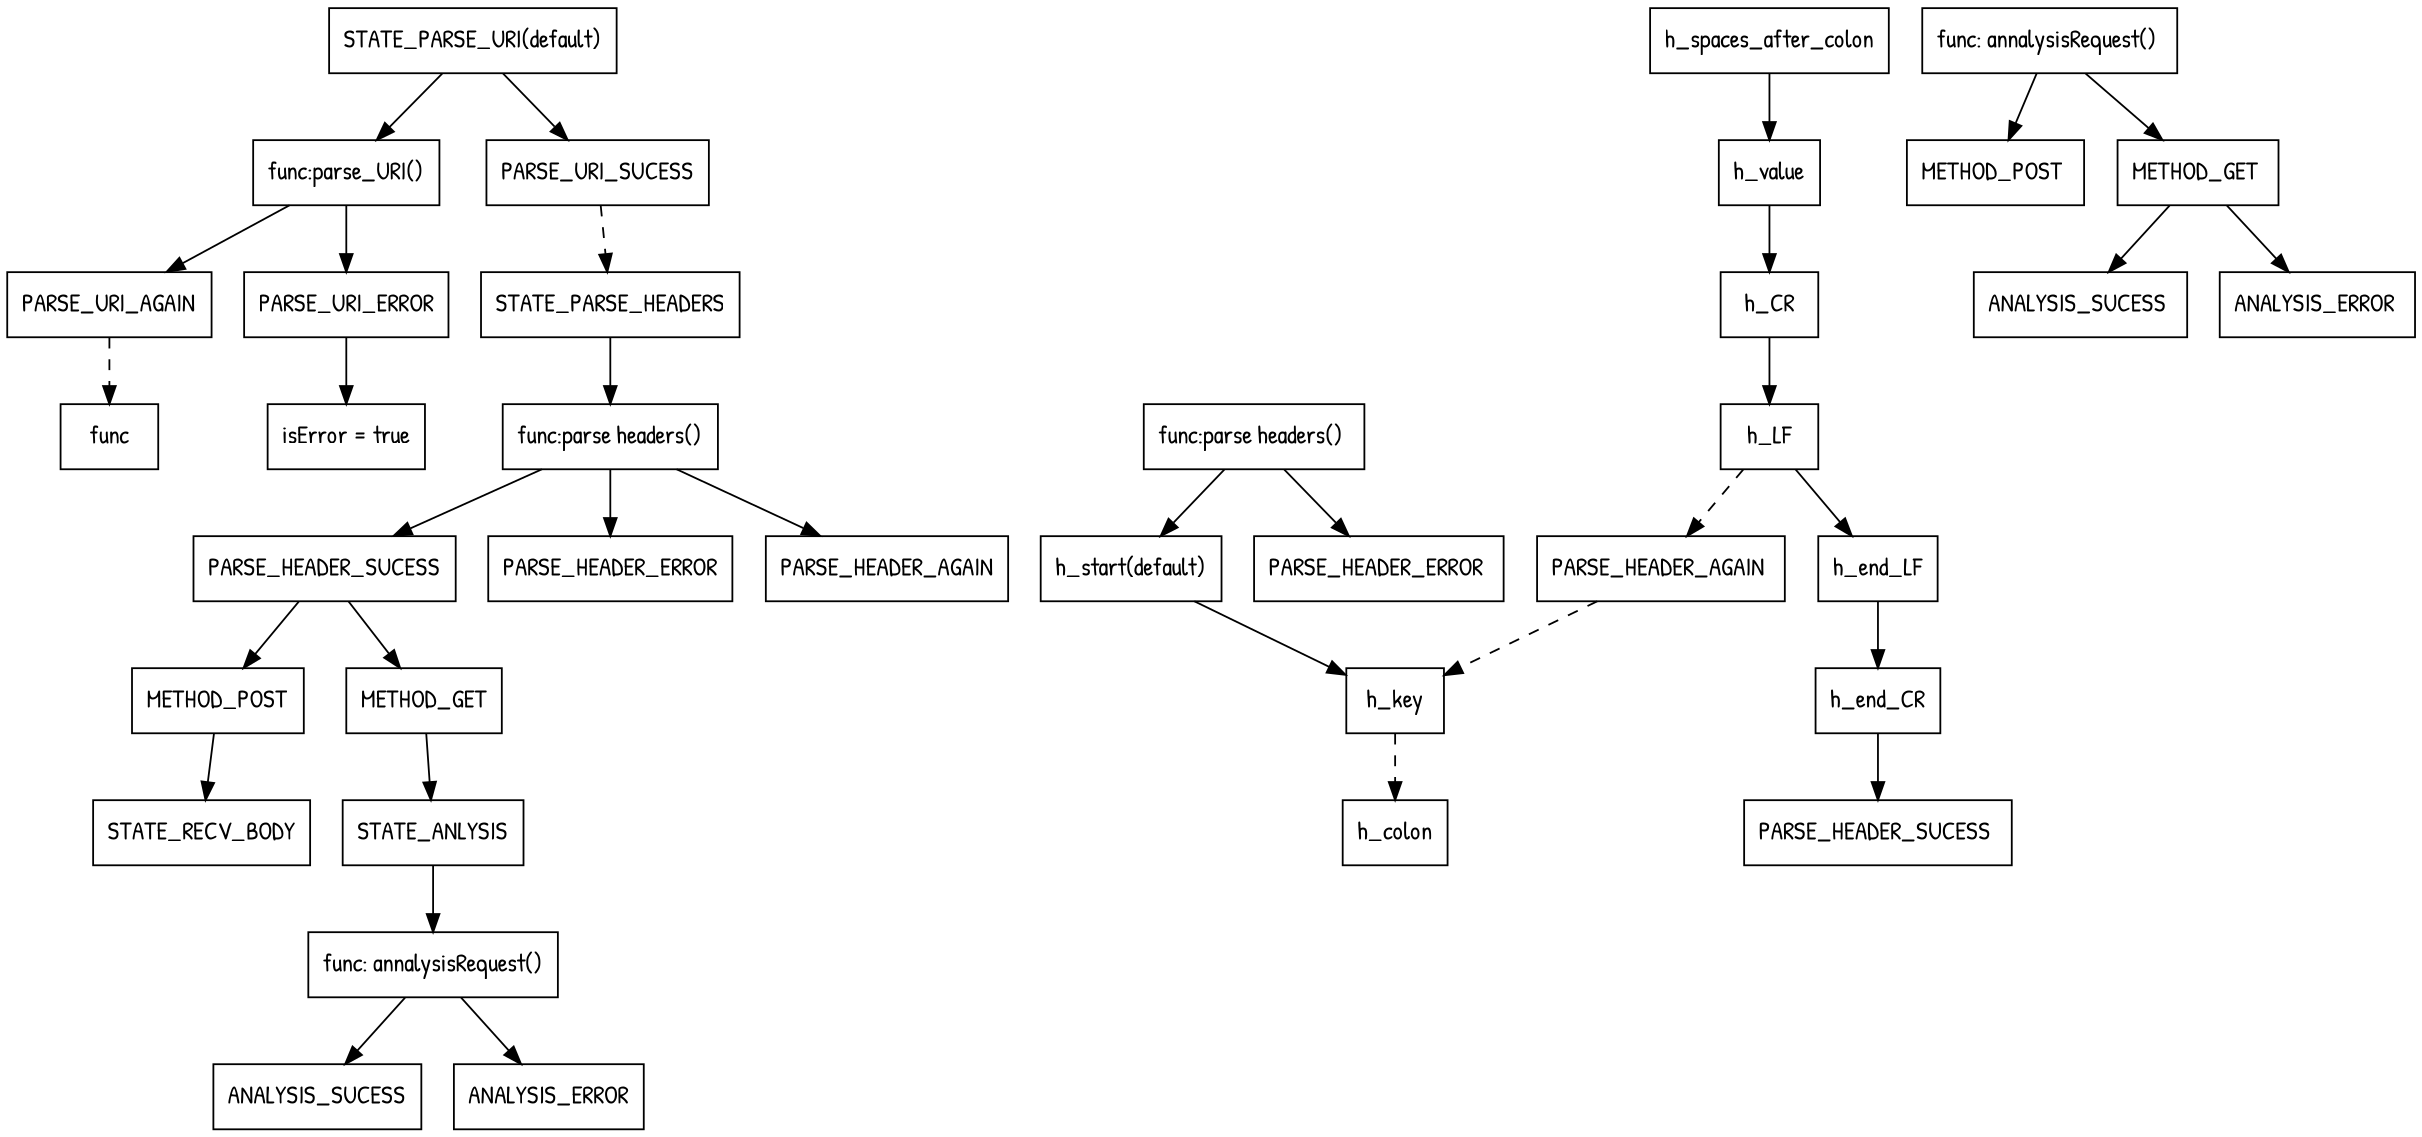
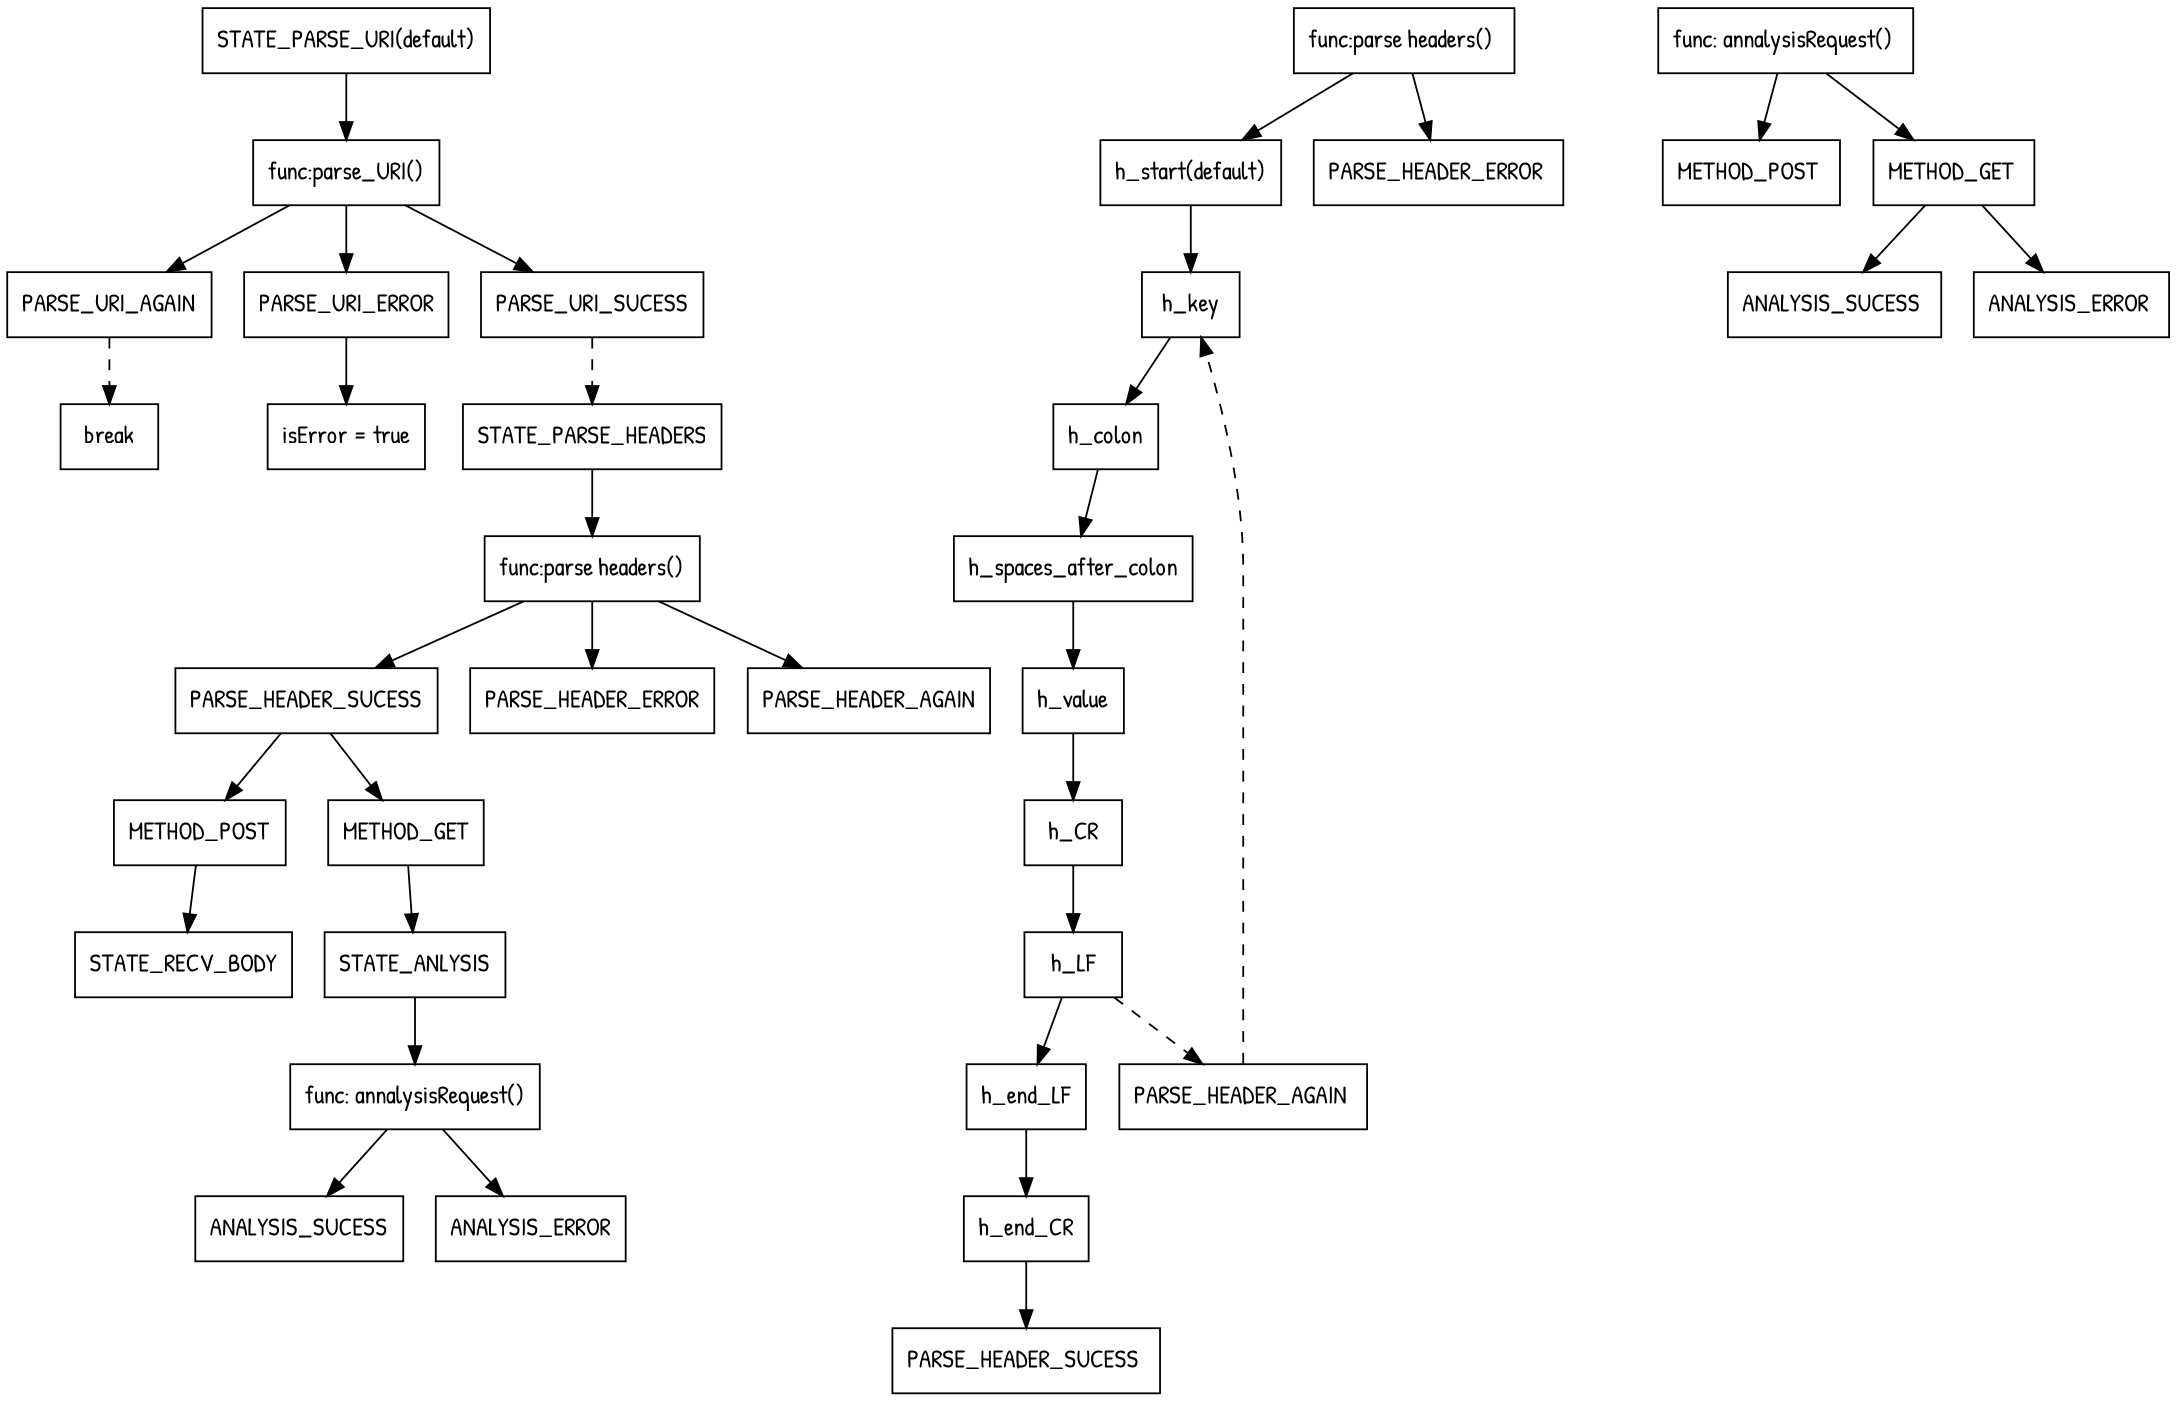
edge "STATE_PARSE_URI(default)" -> "PARSE_URI_SUCESS": now "func:parse_URI()" -> "PARSE_URI_SUCESS"
node "func": label "func" -> "break"
edge "h_colon" -> "h_spaces_after_colon": added
edge "h_key" -> "h_colon": style dashed -> solid
